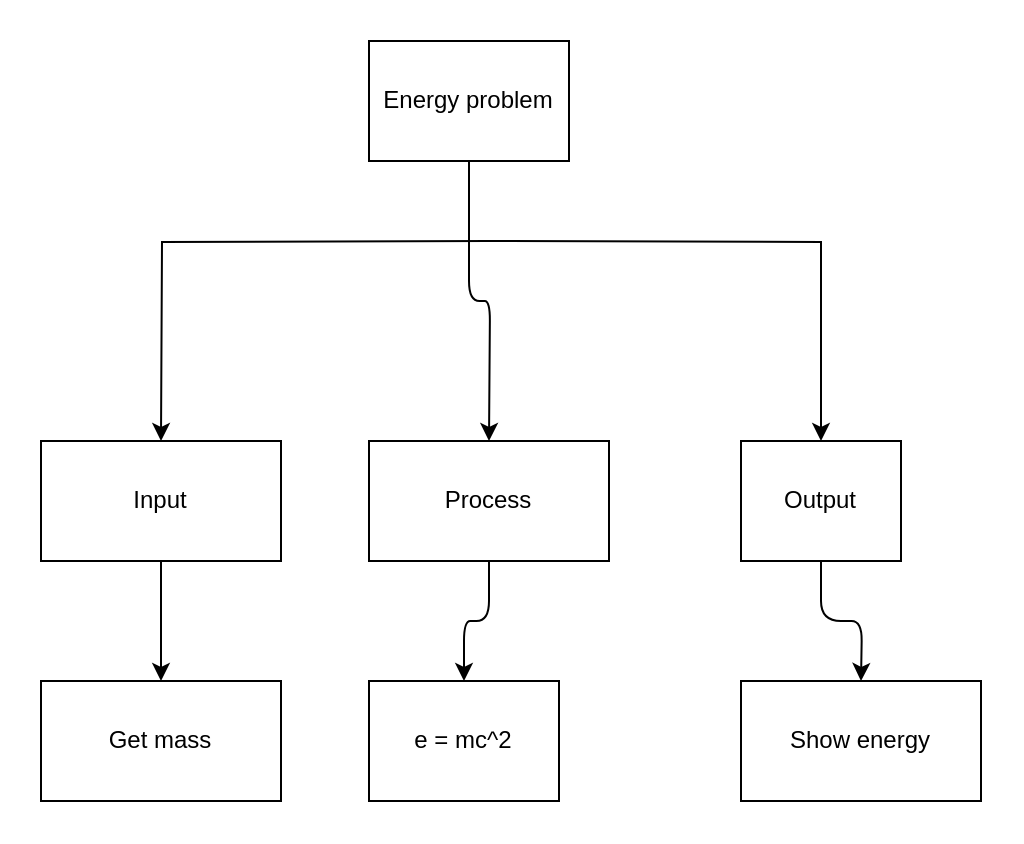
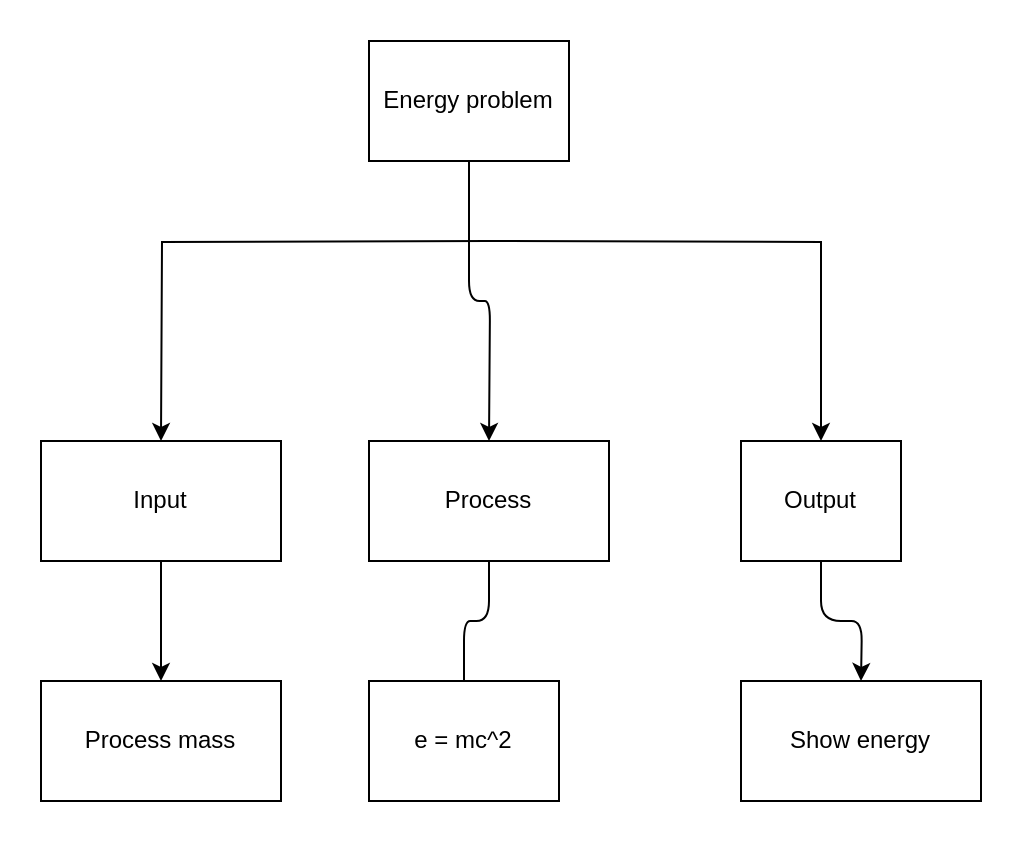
edge "Process" -> "e = mc^2": arrowhead classic -> none
node "Get mass": label "Get mass" -> "Process mass"
